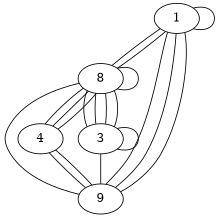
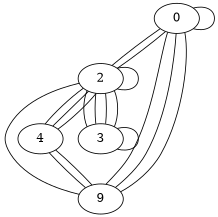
node "1": label "1" -> "0"
node "8": label "8" -> "2"
edge "3" -- "9": removed
